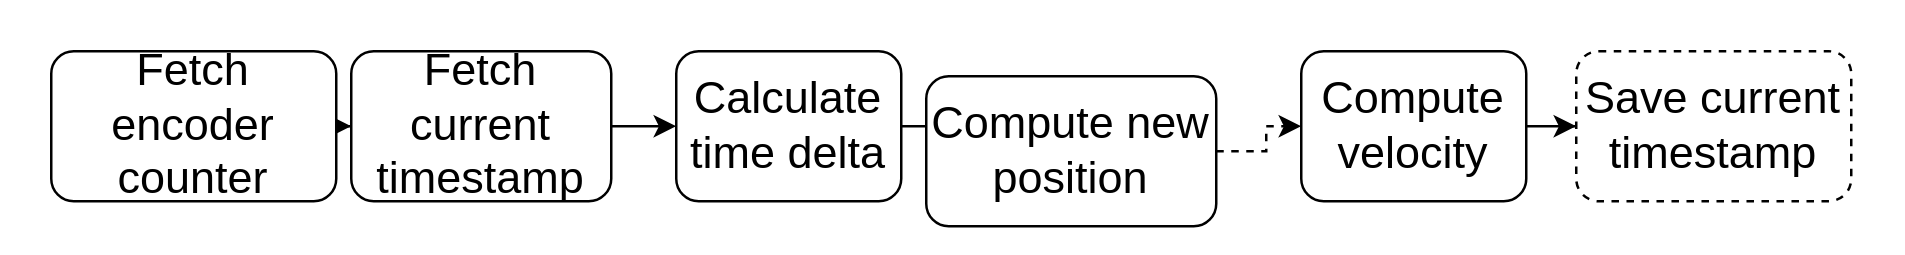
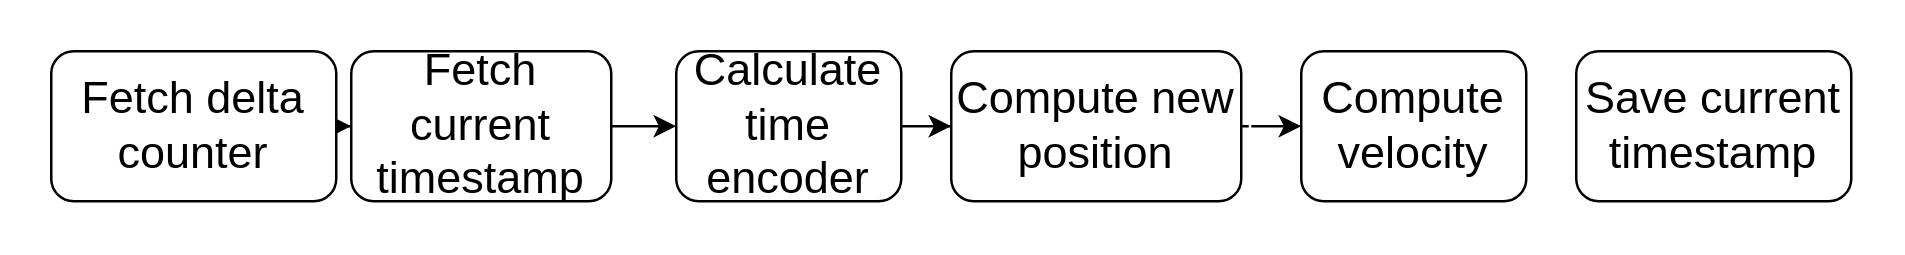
node "Fetch encoder counter": label "Fetch encoder counter" -> "Fetch delta counter"
node "Calculate time delta": label "Calculate time delta" -> "Calculate time encoder"
edge "Compute velocity" -> "Save current timestamp": removed
node "Save current timestamp": style dashed -> solid
node "Compute new position": moved (1071, 151) -> (1096, 126)
